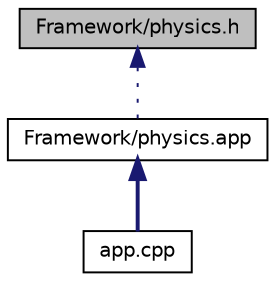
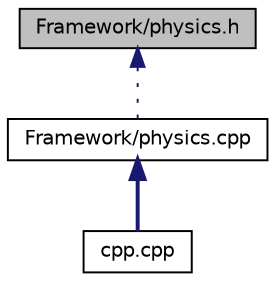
node "Framework/physics.app": label "Framework/physics.app" -> "Framework/physics.cpp"
node "app.cpp": label "app.cpp" -> "cpp.cpp"
